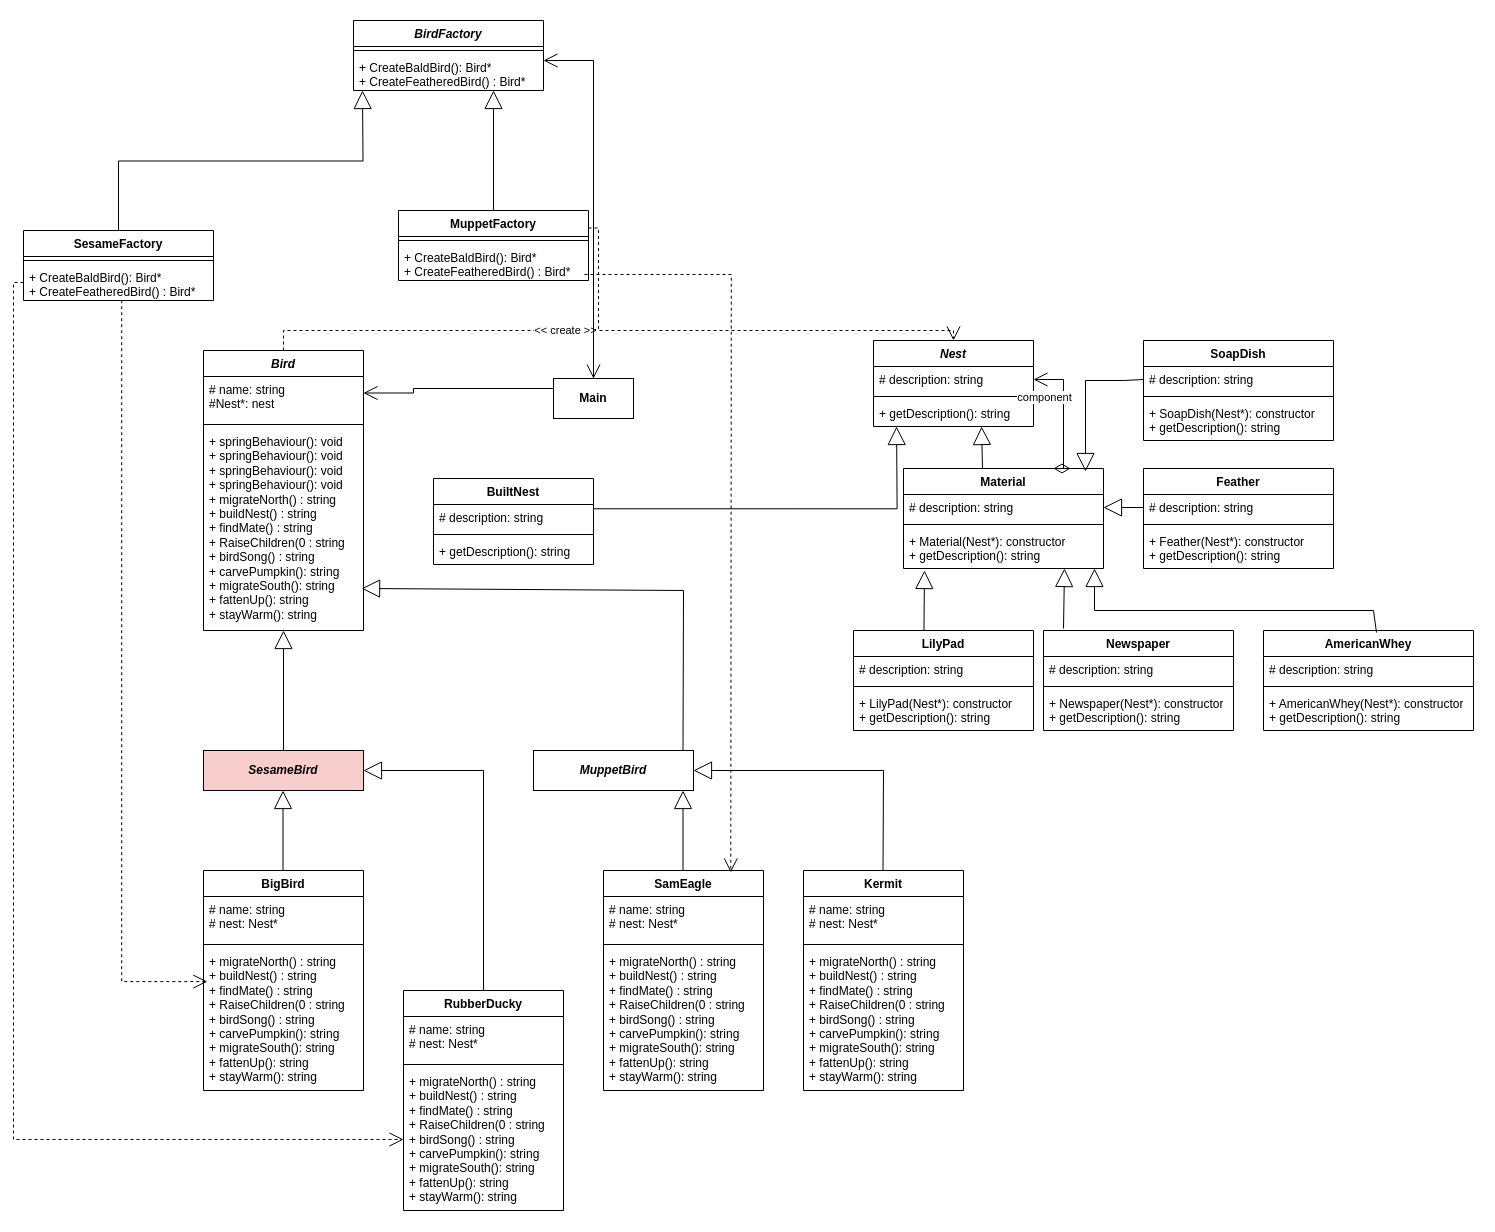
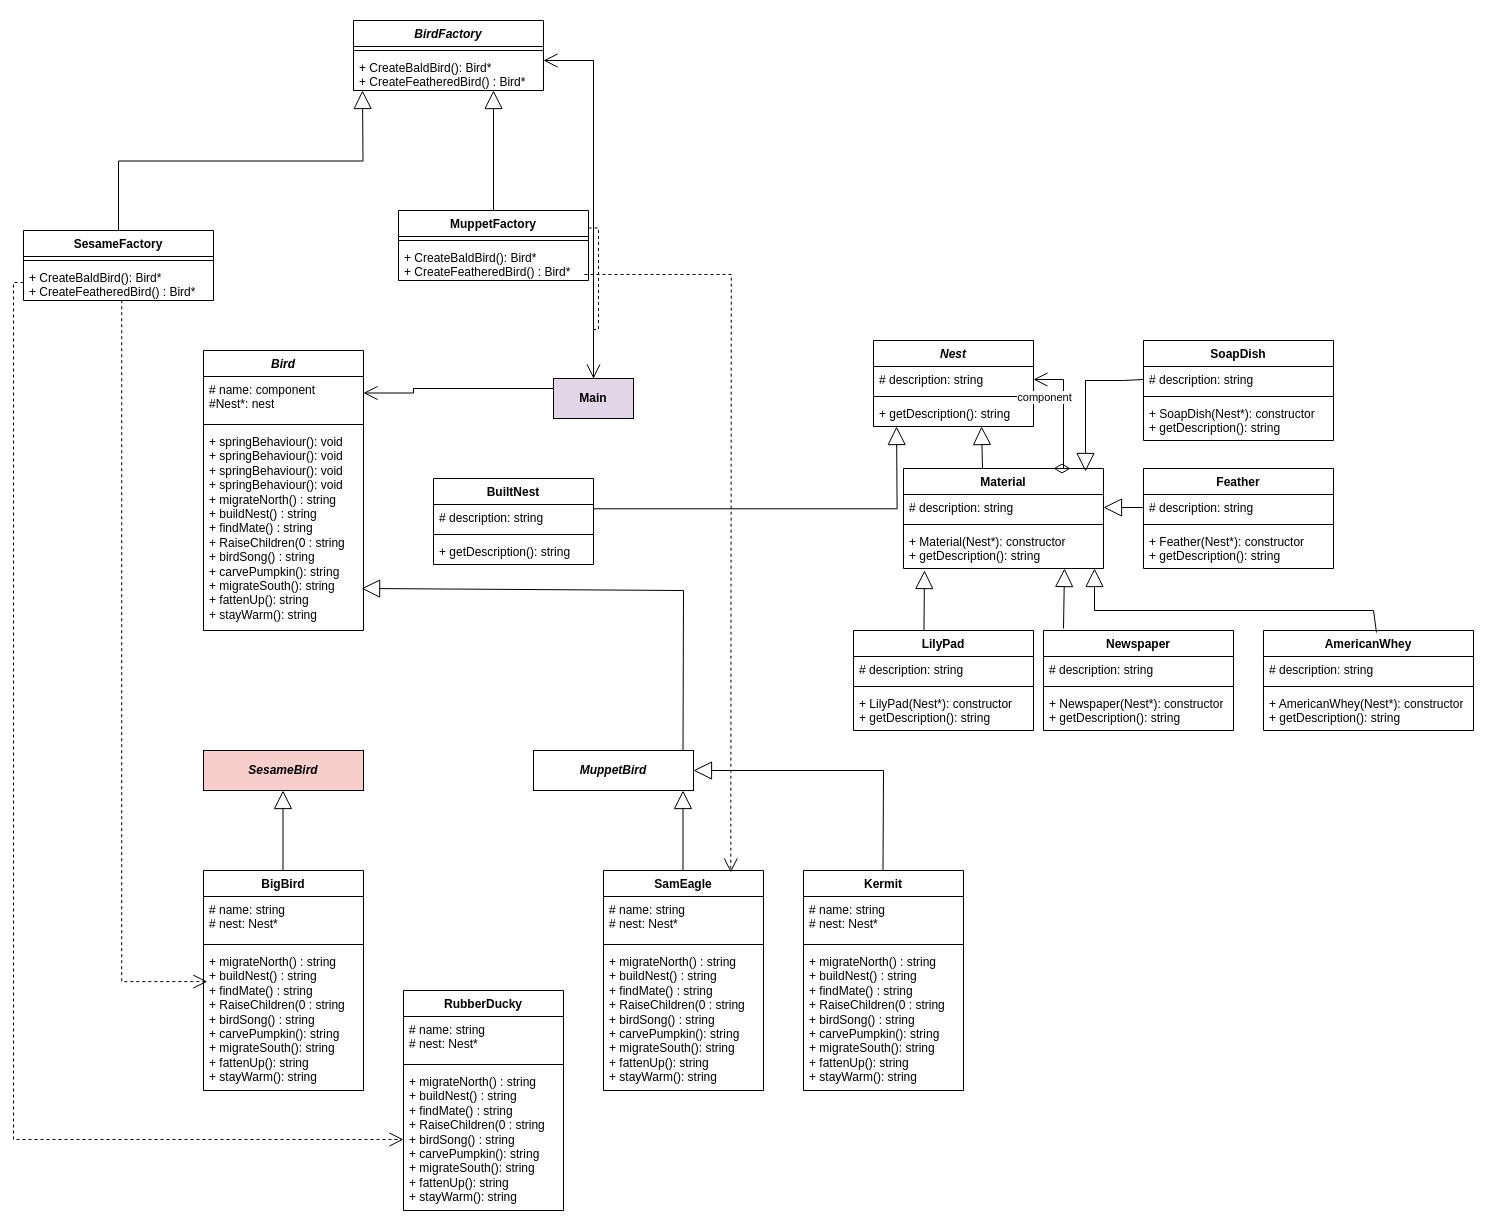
edge "Bird" -> "Nest": removed, label "<< create >>"
node "# name: string #Nest*: nest": label "# name: string #Nest*: nest" -> "# name: component #Nest*: nest"
node "Main": fillcolor #ffffff -> #e1d5e7
edge "SesameBird" -> "Bird": removed
edge "RubberDucky" -> "SesameBird": removed
